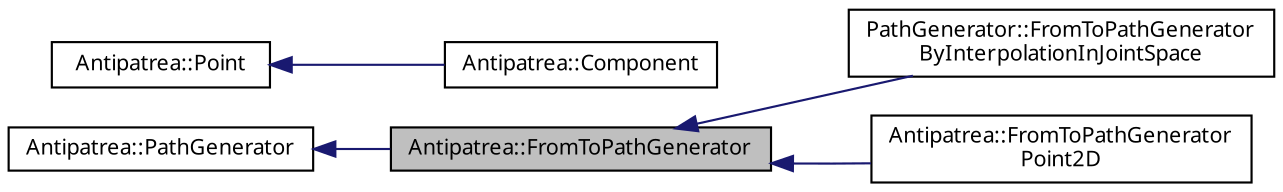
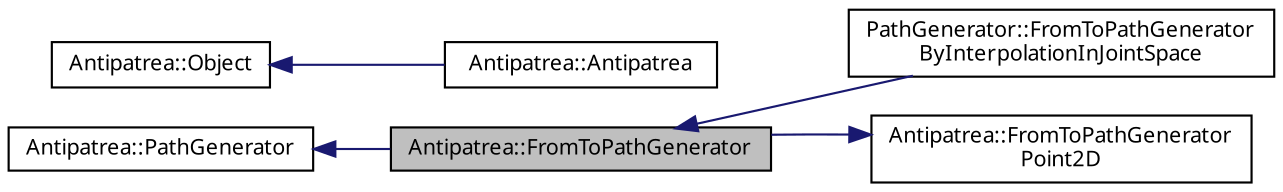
node "Antipatrea::Point": label "Antipatrea::Point" -> "Antipatrea::Object"
node "Antipatrea::Component": label "Antipatrea::Component" -> "Antipatrea::Antipatrea"
edge "Antipatrea::FromToPathGenerator Point2D" -> "Antipatrea::FromToPathGenerator": reversed
